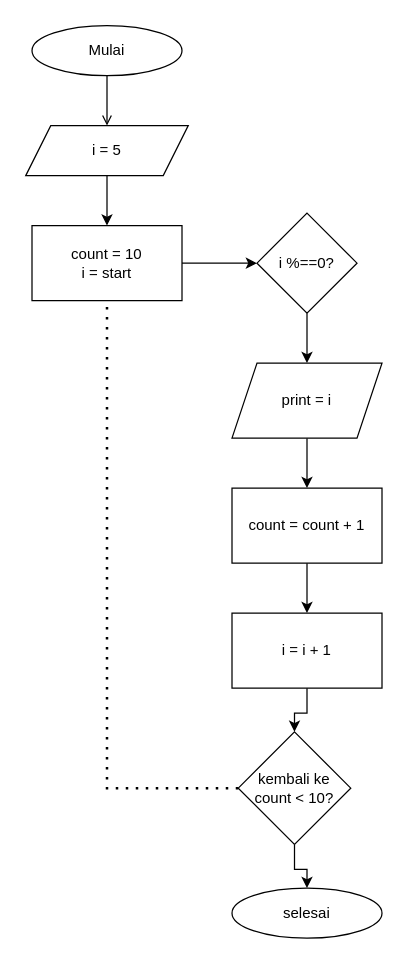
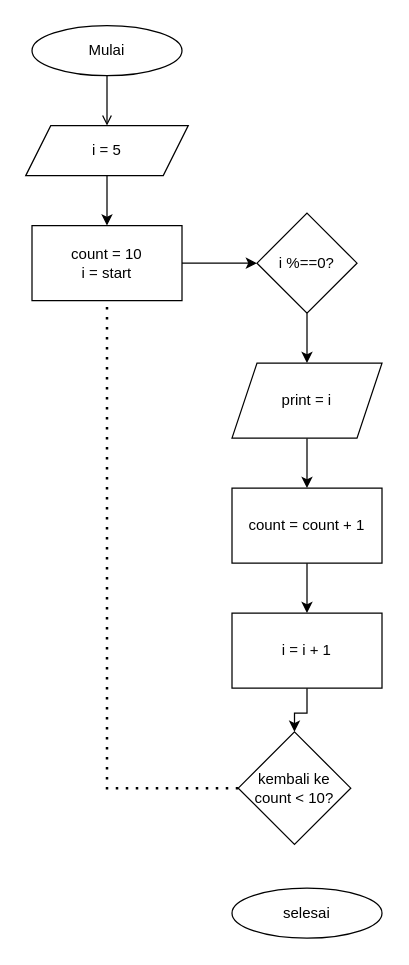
edge "kembali ke count < 10?" -> "selesai": removed
